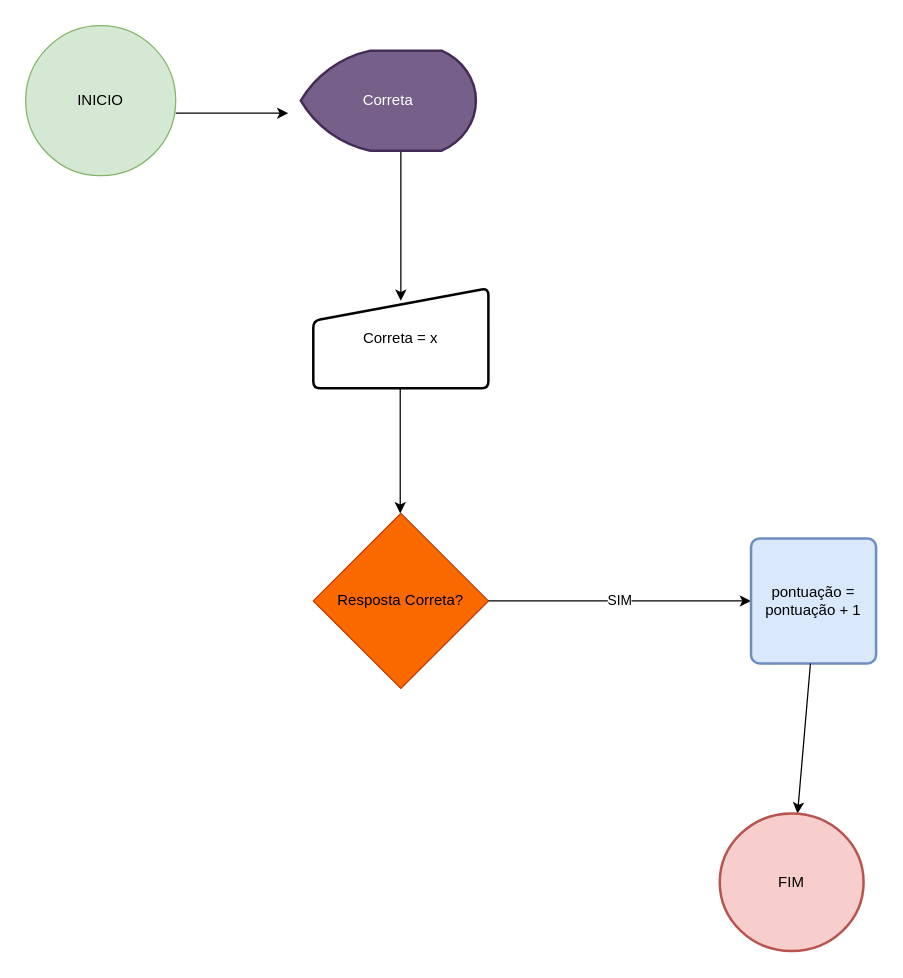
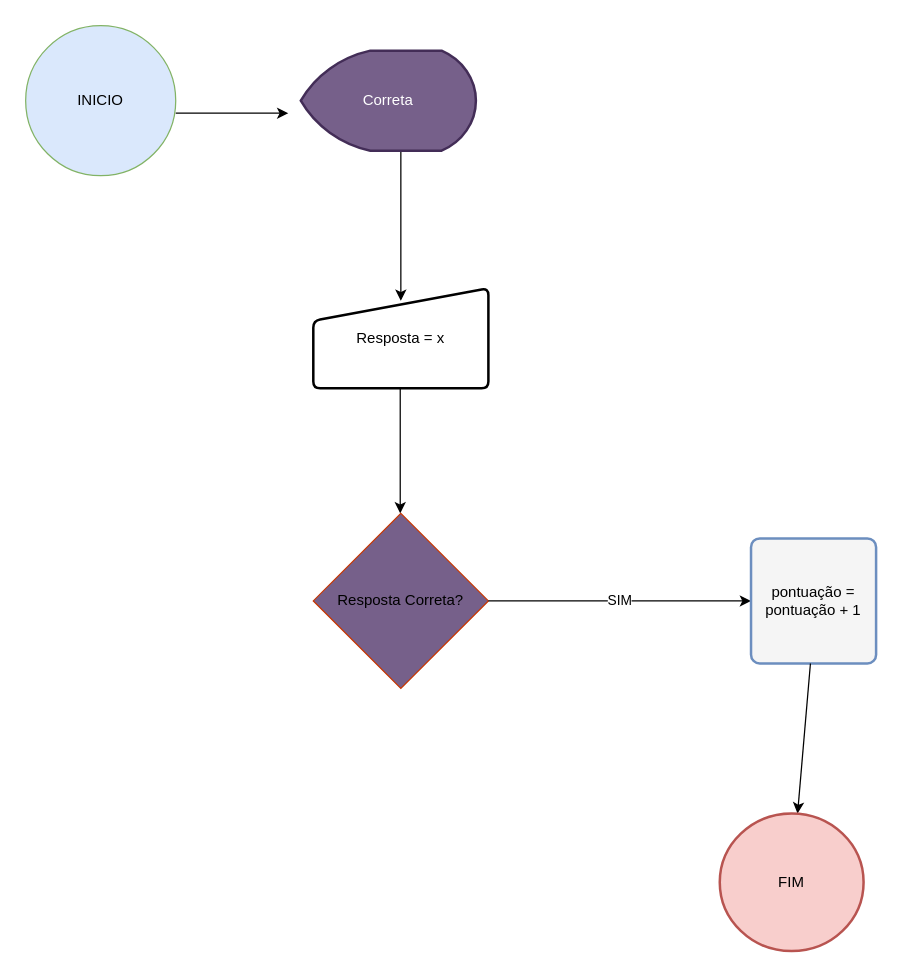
node "INICIO": fillcolor #d5e8d4 -> #dae8fc
node "Correta = x": label "Correta = x" -> "Resposta = x"
node "Resposta Correta?": fillcolor #fa6800 -> #76608a
node "pontuação = pontuação + 1": fillcolor #dae8fc -> #f5f5f5
